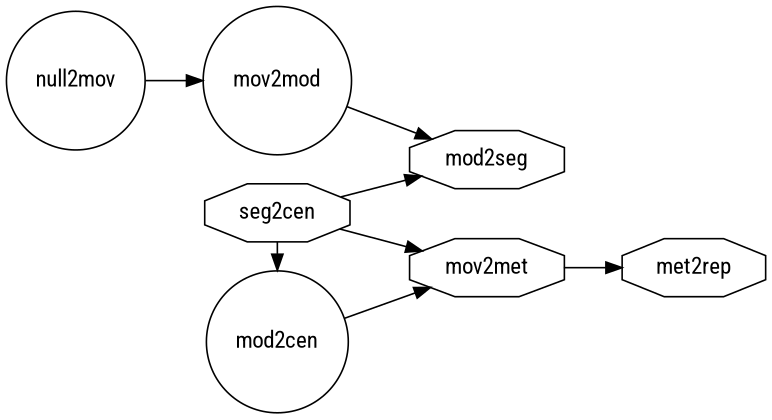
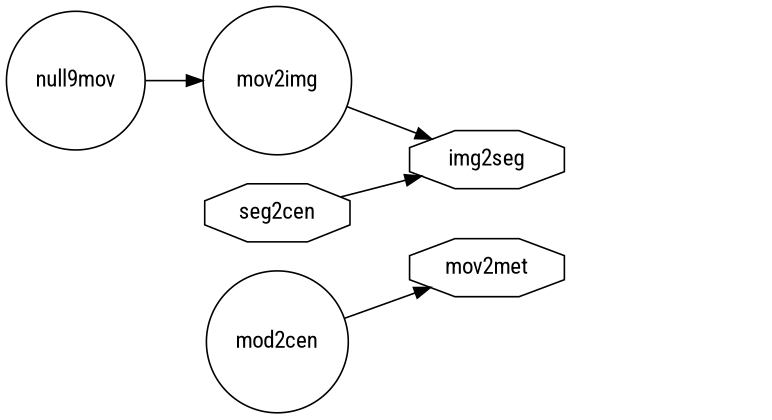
node "null2mov": label "null2mov" -> "null9mov"
node "mov2mod": label "mov2mod" -> "mov2img"
node "mod2seg": label "mod2seg" -> "img2seg"
edge "seg2cen" -> "mov2met": removed
edge "seg2cen" -> "mod2cen": removed
node "met2rep": removed
